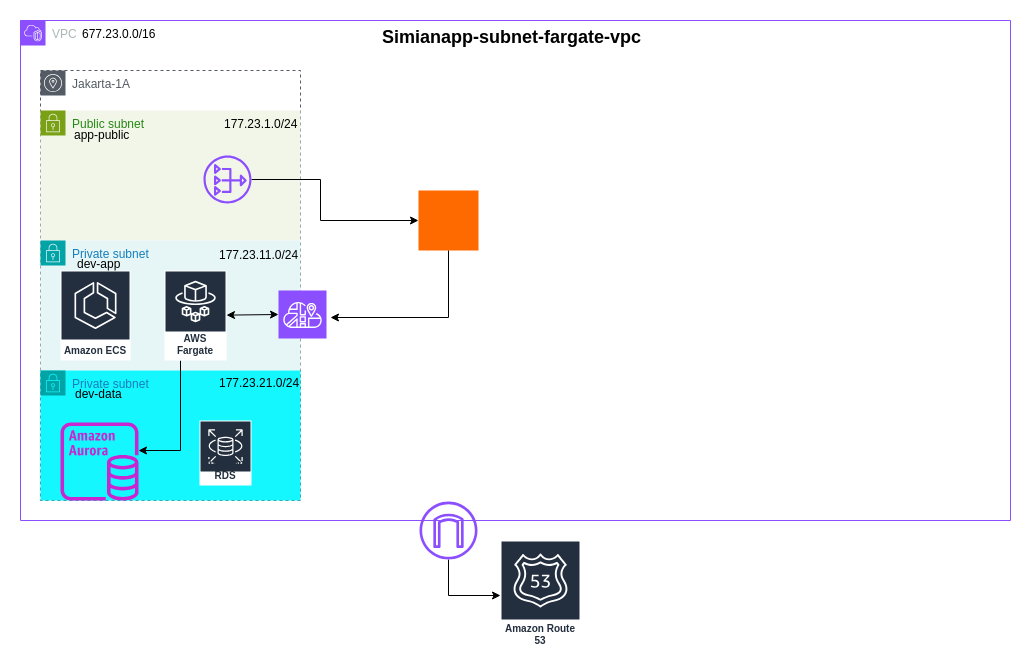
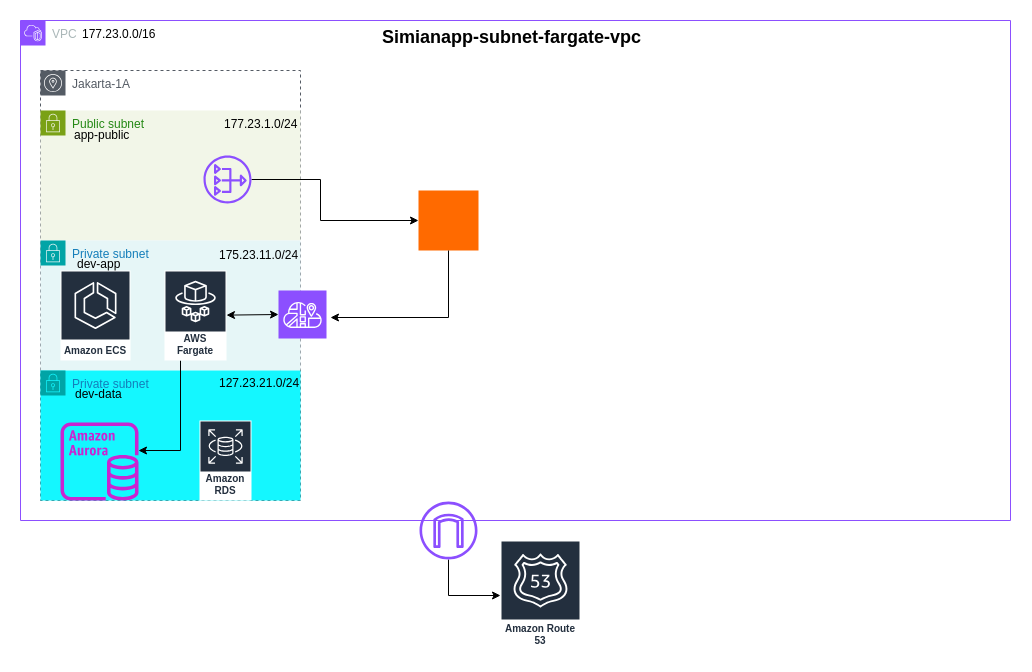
node "677.23.0.0/16": label "677.23.0.0/16" -> "177.23.0.0/16"
node "177.23.11.0/24": label "177.23.11.0/24" -> "175.23.11.0/24"
node "177.23.21.0/24": label "177.23.21.0/24" -> "127.23.21.0/24"
node "Amazon RDS": size 52x65 -> 52x80
